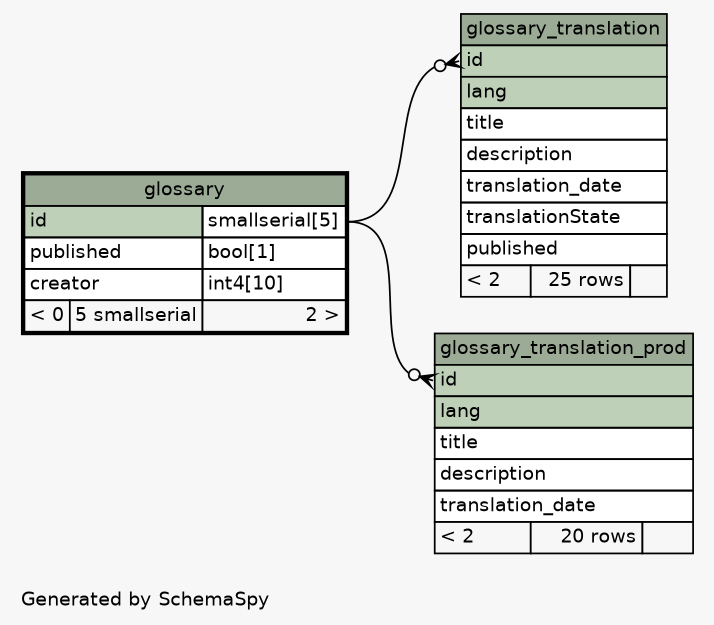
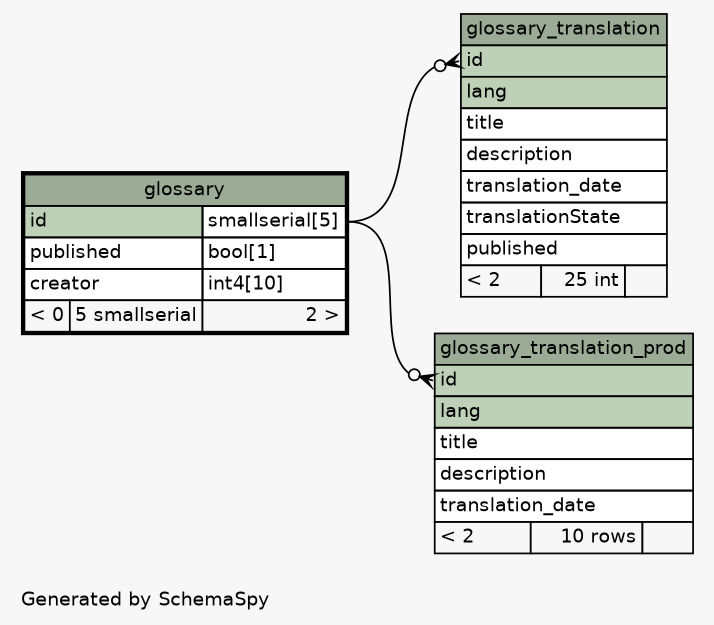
node "glossary_translation": text "25 rows" -> "25 int"
node "glossary_translation_prod": text "20 rows" -> "10 rows"
